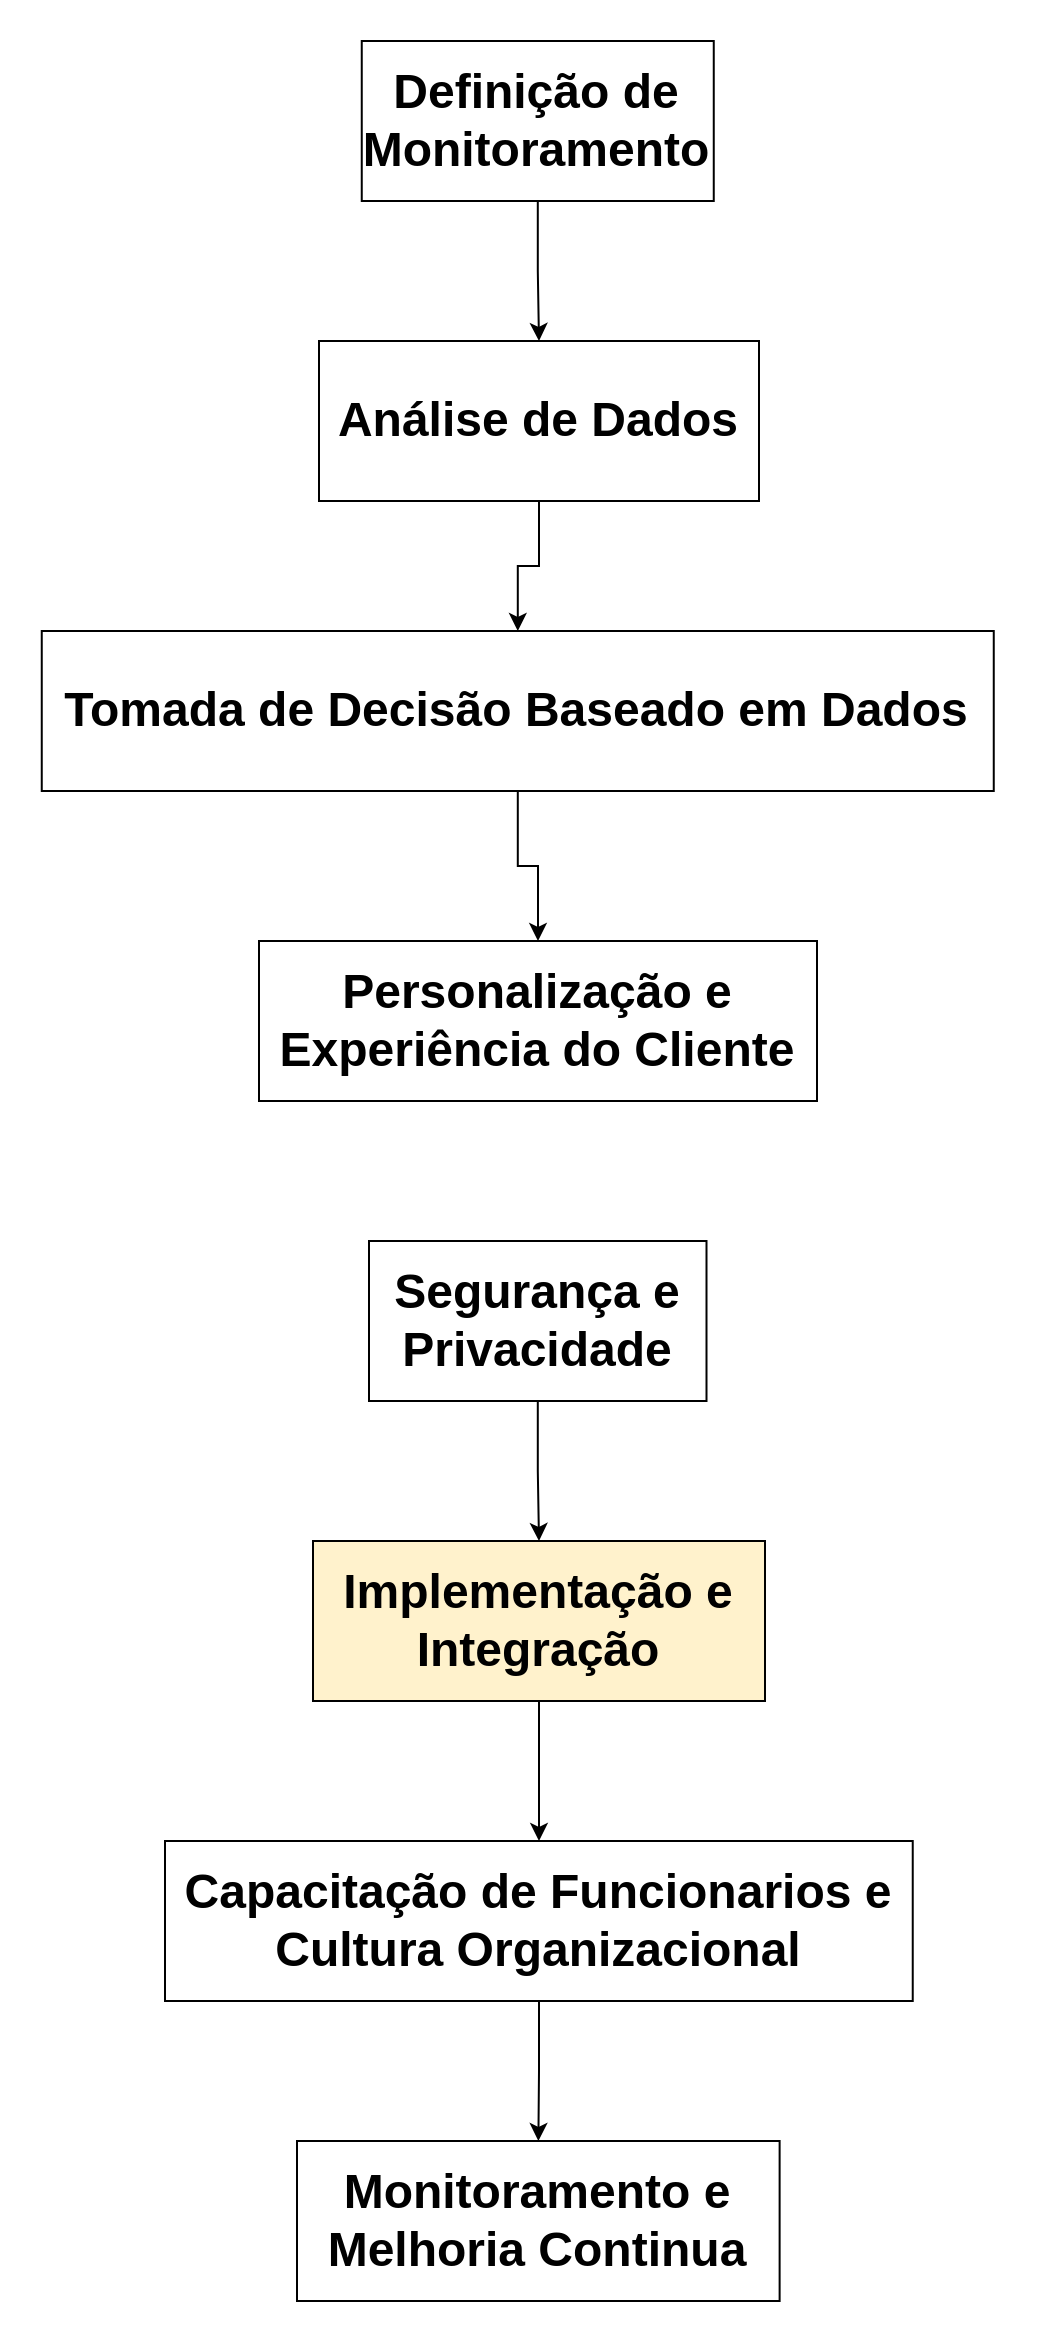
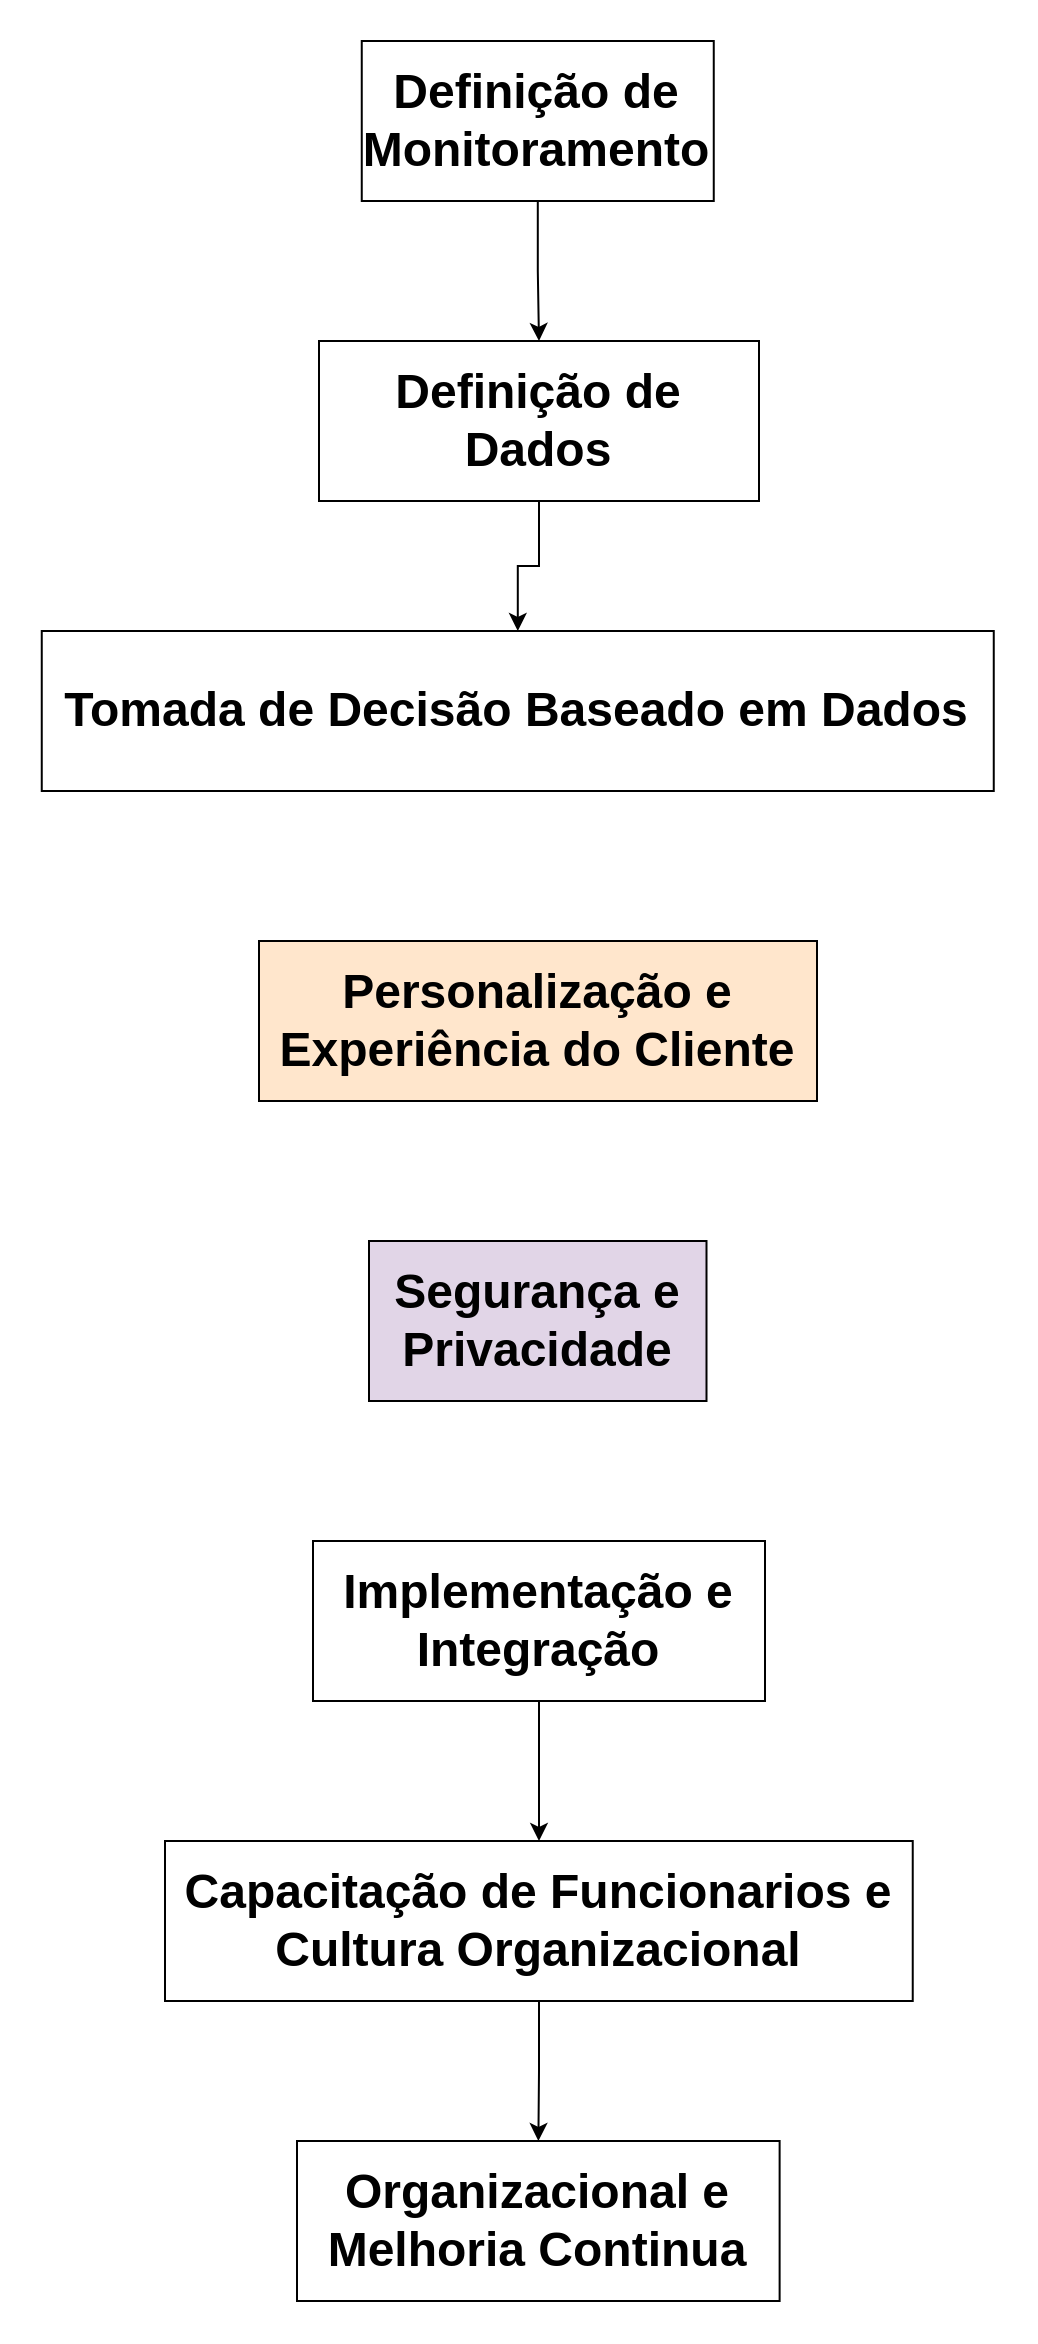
node "Análise de Dados": label "Análise de Dados" -> "Definição de Dados"
edge "Tomada de Decisão Baseado em Dados" -> "Personalização e Experiência do Cliente": removed
node "Personalização e Experiência do Cliente": fillcolor #ffffff -> #ffe6cc
node "Segurança e Privacidade": fillcolor #ffffff -> #e1d5e7
edge "Segurança e Privacidade" -> "Implementação e Integração": removed
node "Implementação e Integração": fillcolor #fff2cc -> #ffffff
node "Monitoramento e Melhoria Continua": label "Monitoramento e Melhoria Continua" -> "Organizacional e Melhoria Continua"
